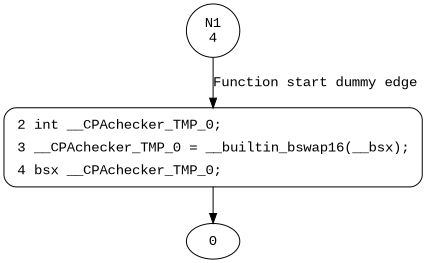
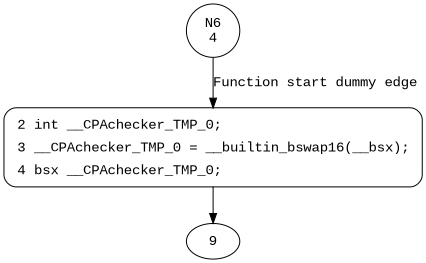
node "N1 4": label "N1 4" -> "N6 4"
node "0": label "0" -> "9"
